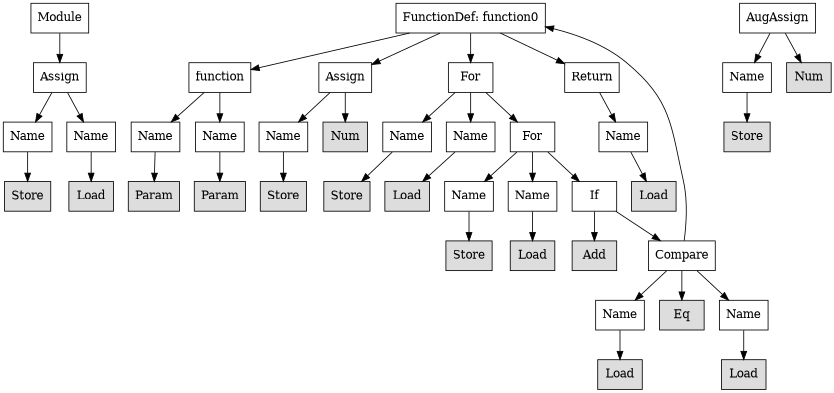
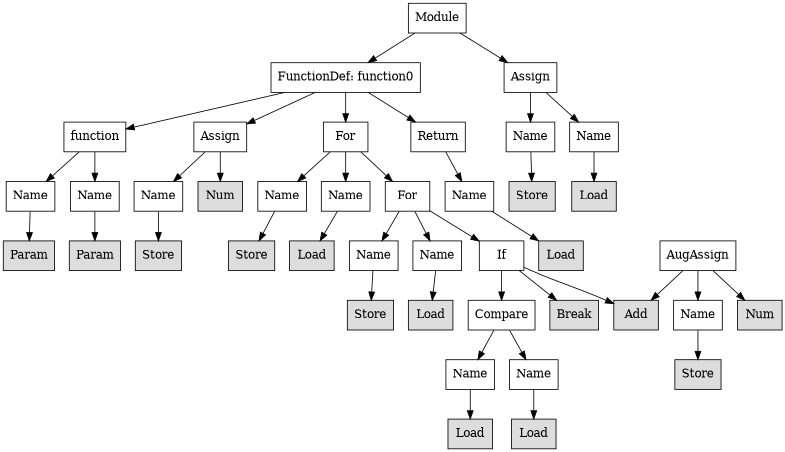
edge "Compare" -> "FunctionDef: function0": now "Module" -> "FunctionDef: function0"
edge "AugAssign" -> "Add": added
node "Break": added
node "Eq": removed
